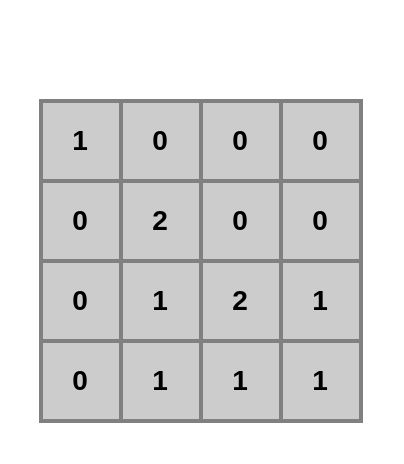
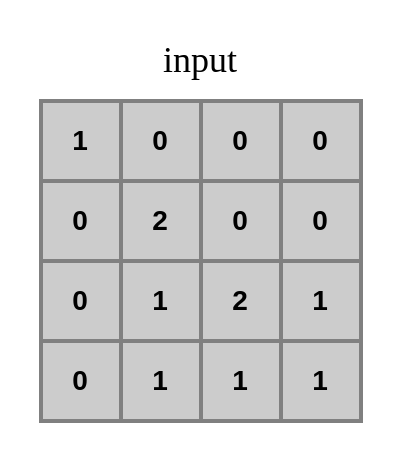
node "input": added
